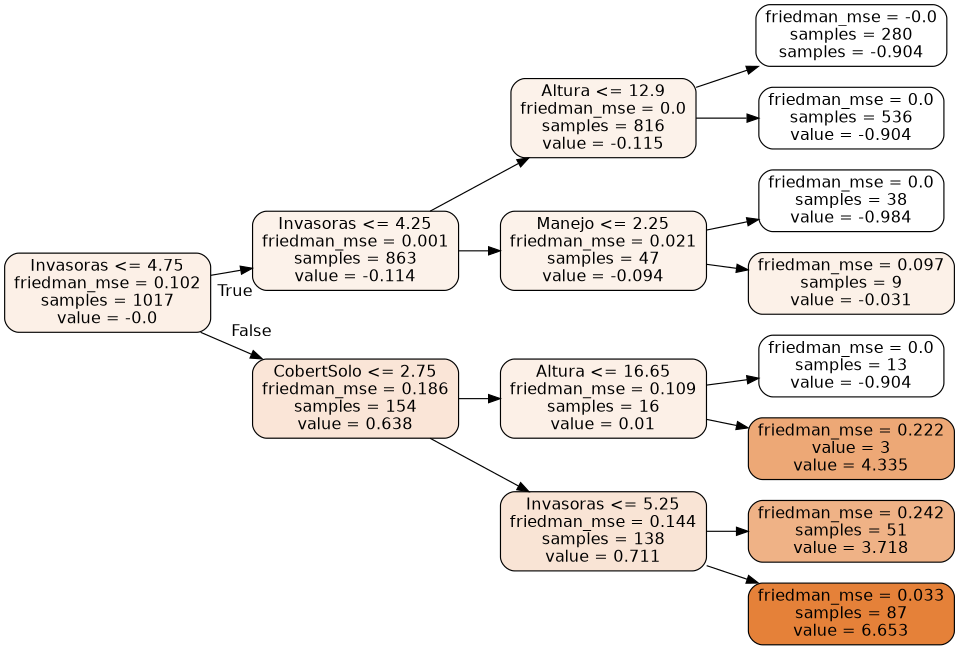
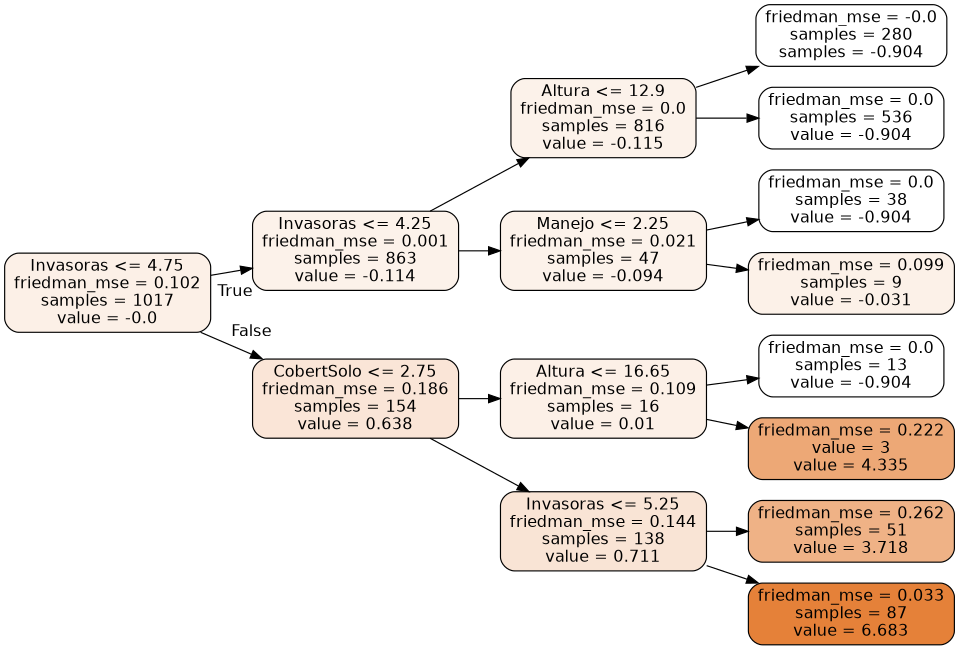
node "friedman_mse = 0.0 samples = 38 value = -0.984": label "friedman_mse = 0.0 samples = 38 value = -0.984" -> "friedman_mse = 0.0 samples = 38 value = -0.904"
node "friedman_mse = 0.097 samples = 9 value = -0.031": label "friedman_mse = 0.097 samples = 9 value = -0.031" -> "friedman_mse = 0.099 samples = 9 value = -0.031"
node "friedman_mse = 0.242 samples = 51 value = 3.718": label "friedman_mse = 0.242 samples = 51 value = 3.718" -> "friedman_mse = 0.262 samples = 51 value = 3.718"
node "friedman_mse = 0.033 samples = 87 value = 6.653": label "friedman_mse = 0.033 samples = 87 value = 6.653" -> "friedman_mse = 0.033 samples = 87 value = 6.683"
